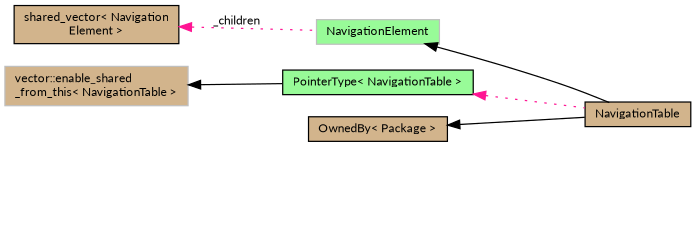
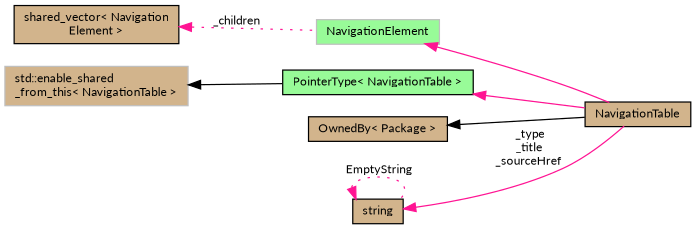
edge "NavigationTable" -> "NavigationElement": color black -> deeppink
node "vector::enable_shared _from_this< NavigationTable >": label "vector::enable_shared _from_this< NavigationTable >" -> "std::enable_shared _from_this< NavigationTable >"
edge "NavigationTable" -> "PointerType< NavigationTable >": style dotted -> solid
node "string": added
